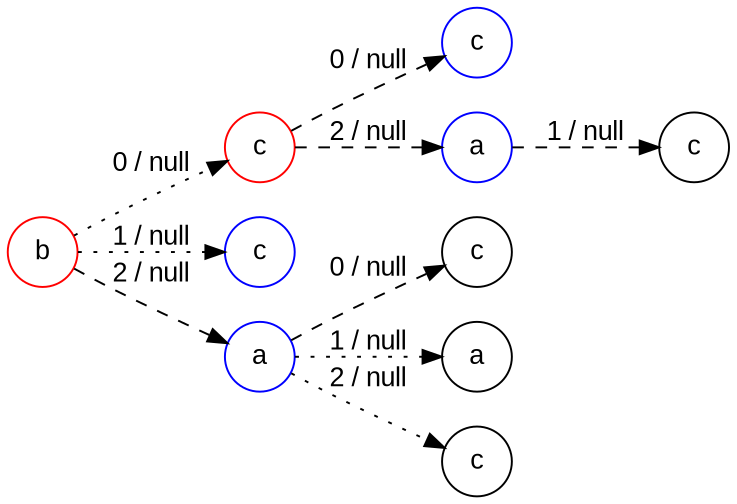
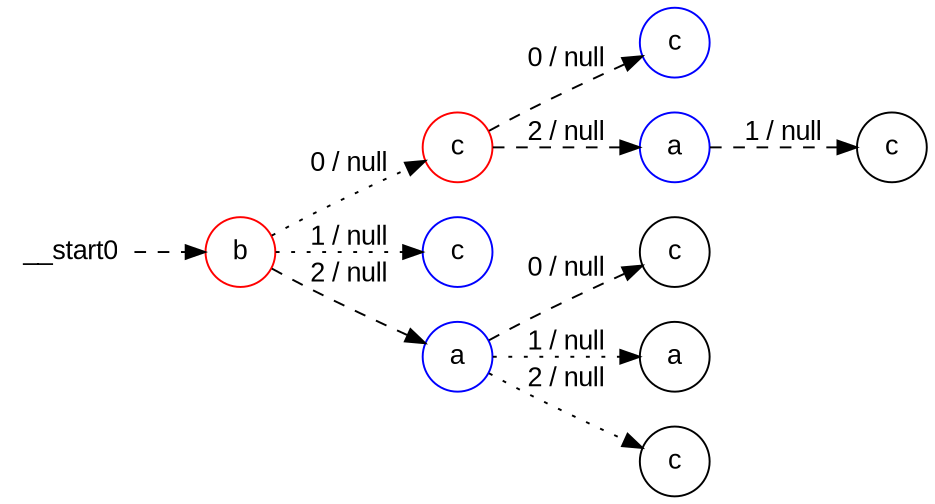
node "__start0": added
